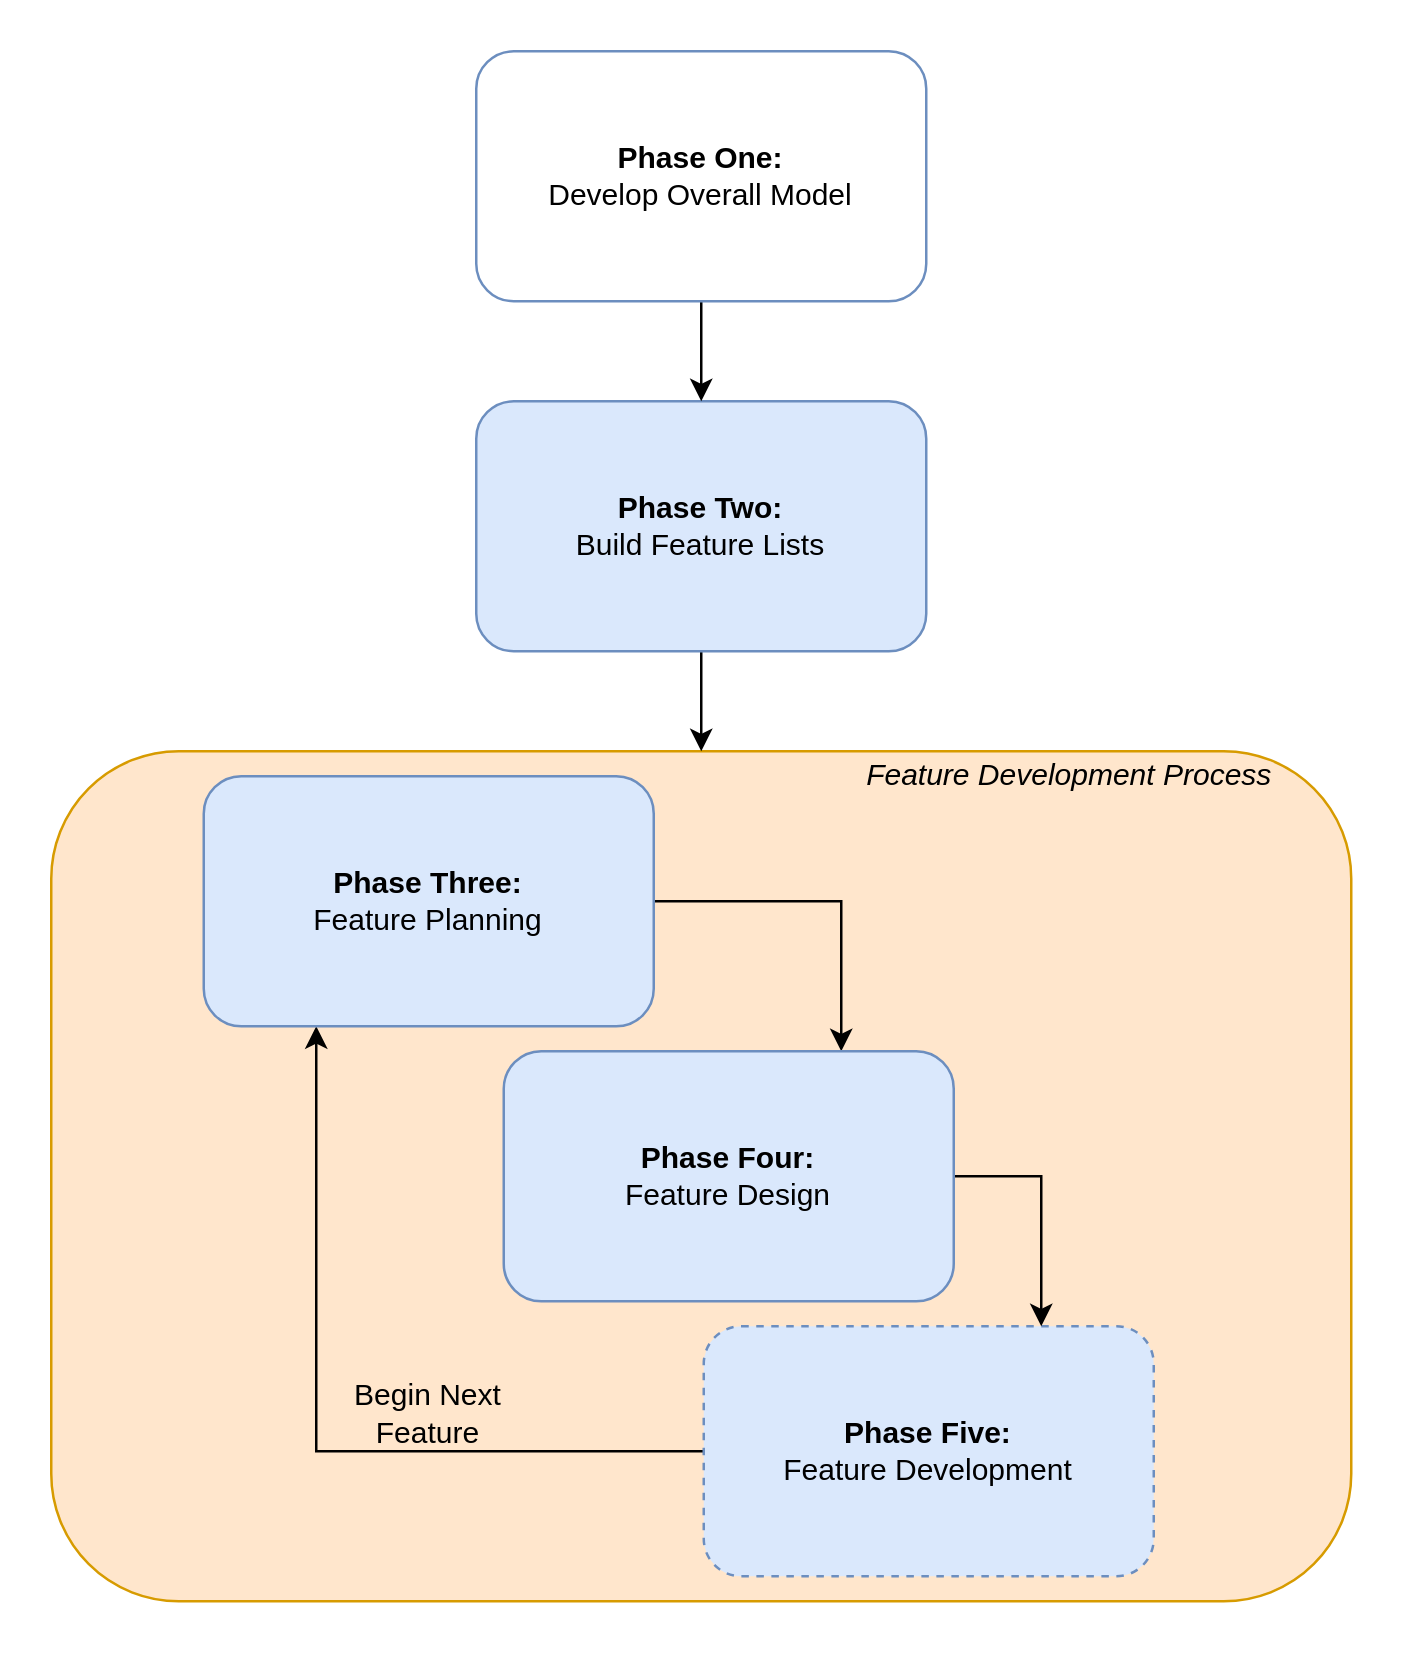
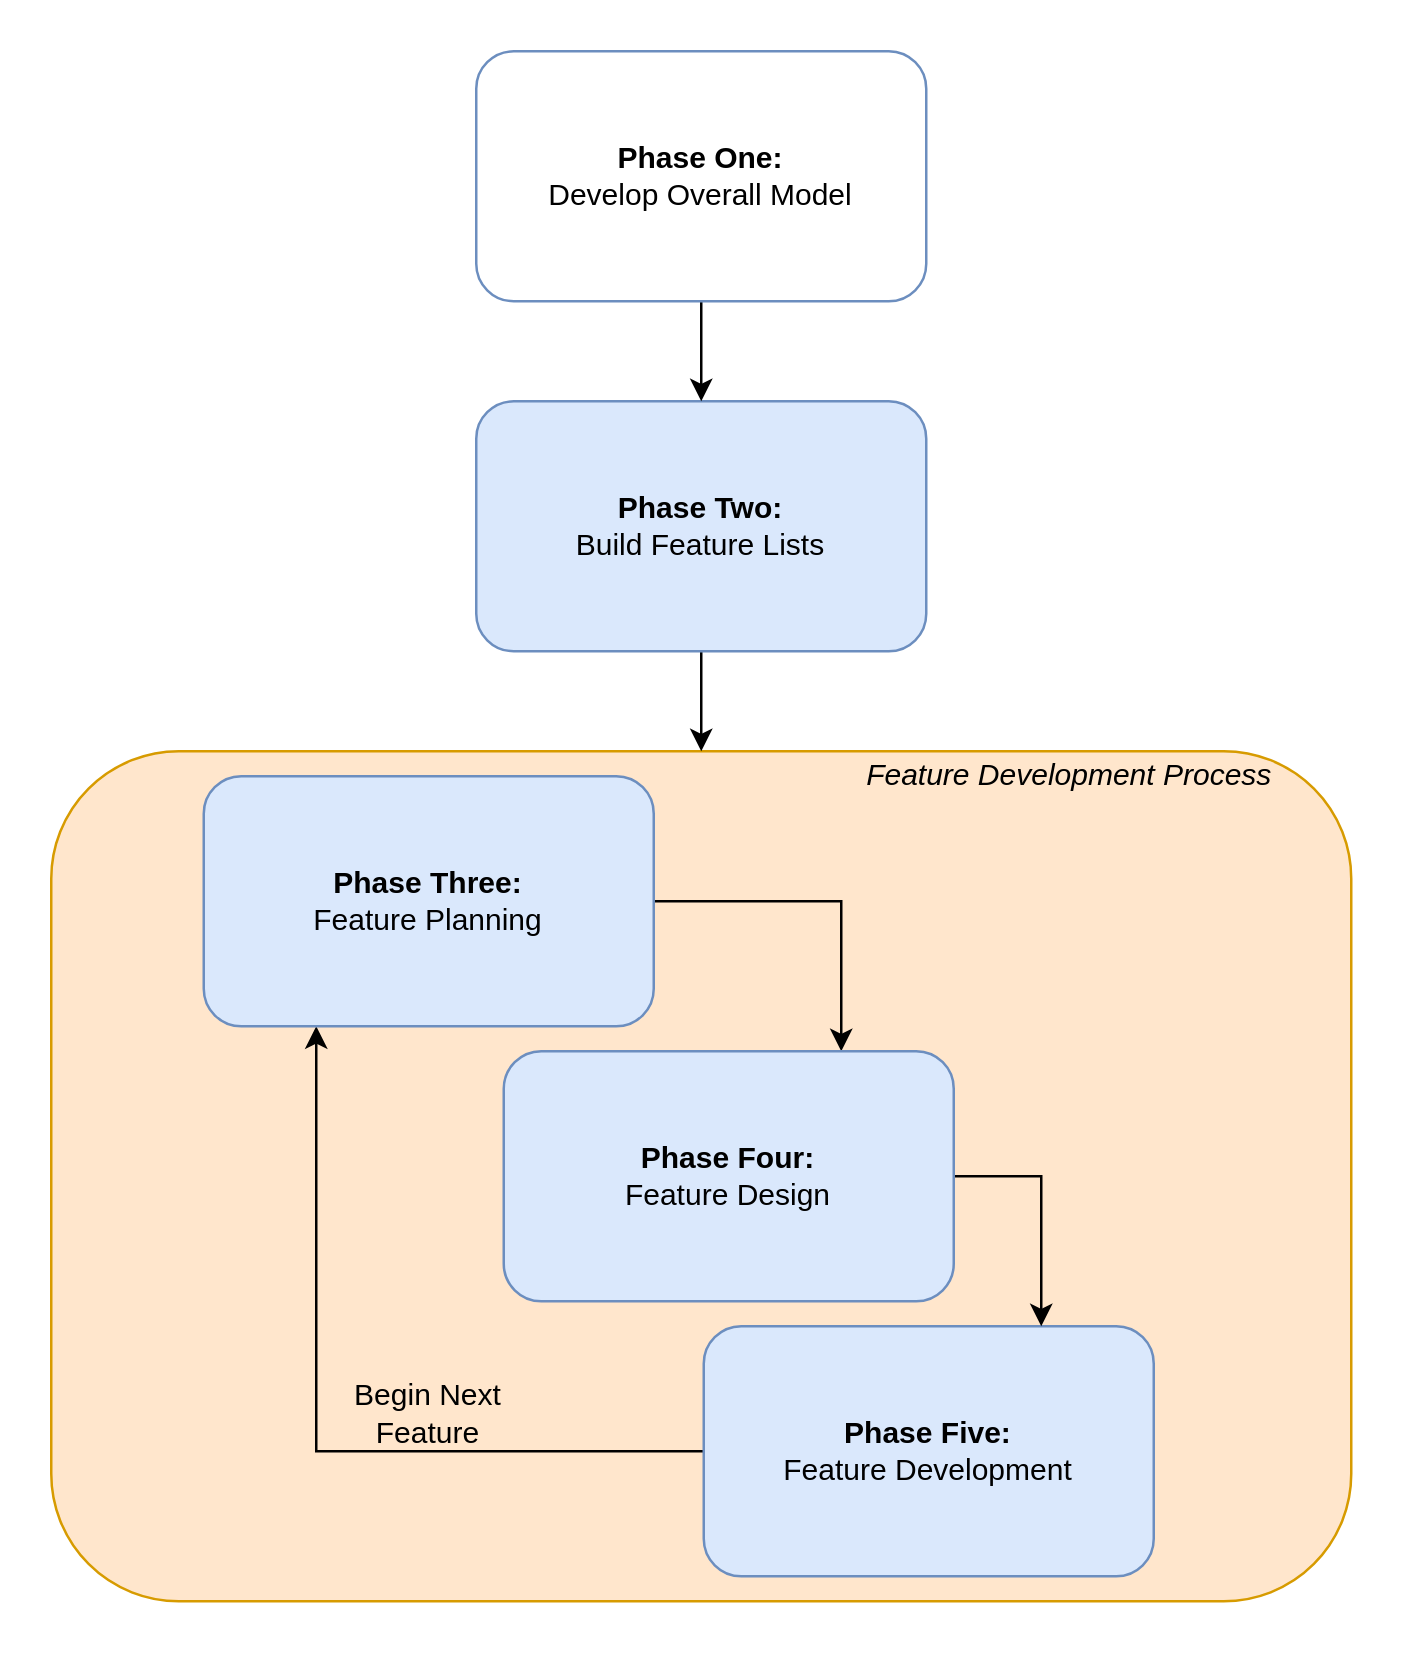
node "Phase Five: Feature Development": style dashed -> solid
